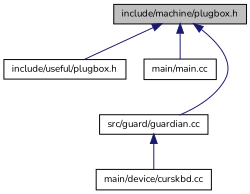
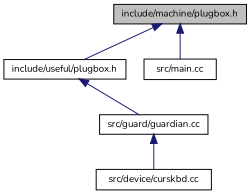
node "main/main.cc": label "main/main.cc" -> "src/main.cc"
edge "src/guard/guardian.cc" -> "include/machine/plugbox.h": now "src/guard/guardian.cc" -> "include/useful/plugbox.h"
node "main/device/curskbd.cc": label "main/device/curskbd.cc" -> "src/device/curskbd.cc"
